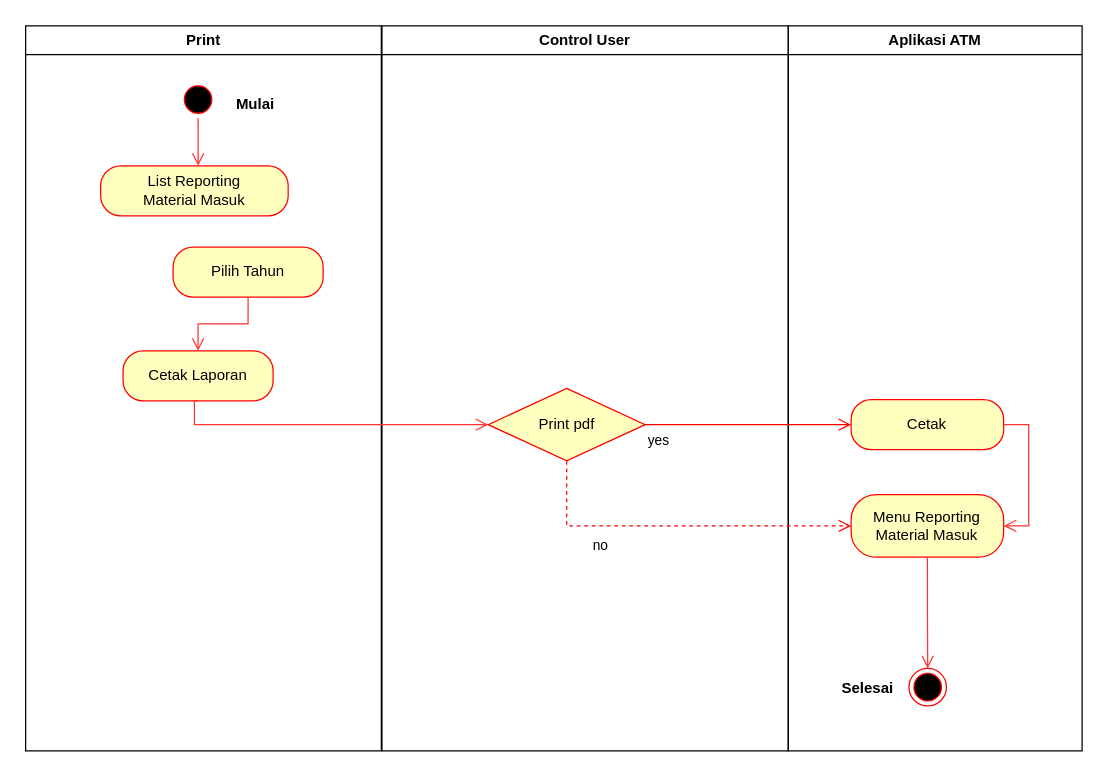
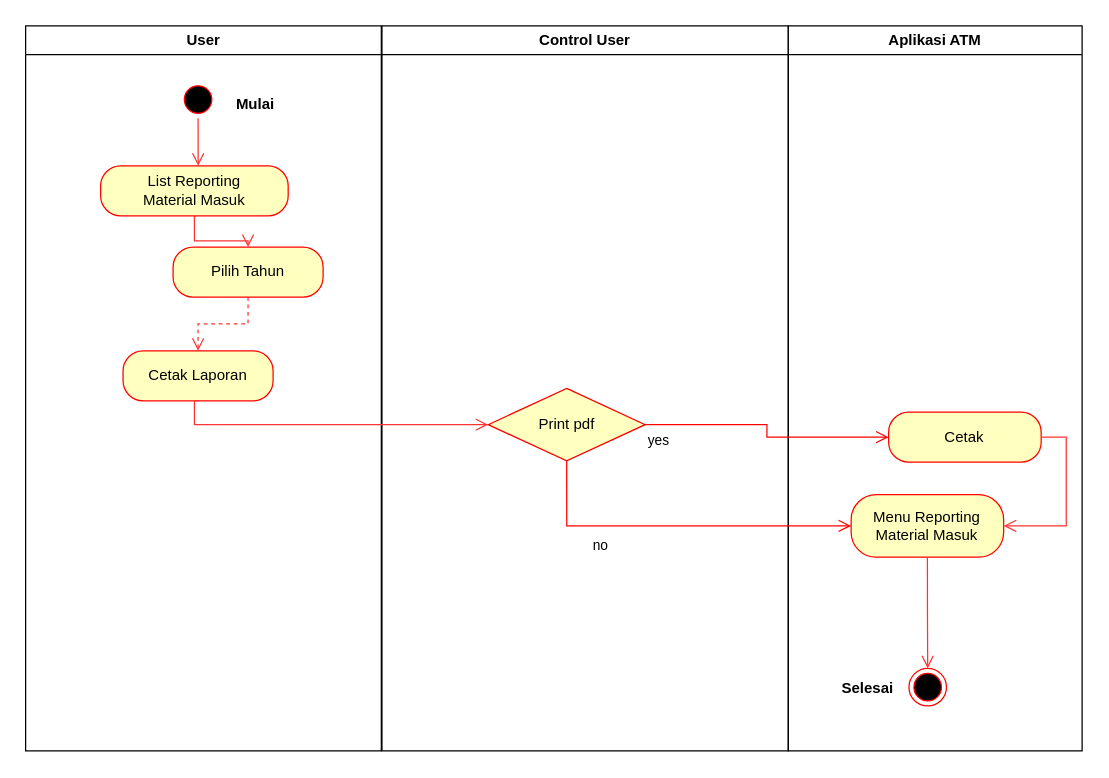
node "Print": label "Print" -> "User"
edge "List Reporting Material Masuk" -> "Pilih Tahun": added
edge "Pilih Tahun" -> "Cetak Laporan": style solid -> dashed
node "Cetak": moved (927, 424) -> (965, 437)
edge "Print pdf" -> "Menu Reporting Material Masuk": style dashed -> solid
